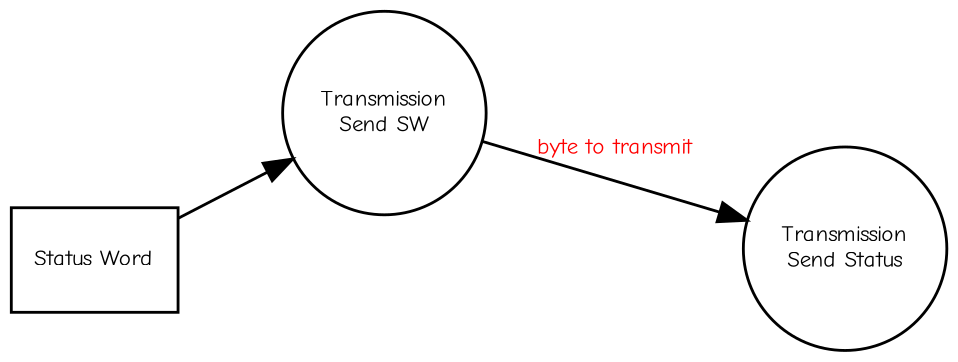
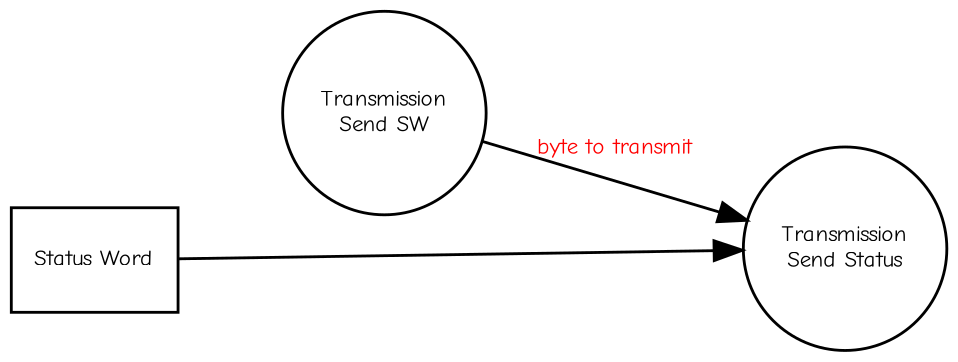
edge "Status Word" -> "Transmission Send SW": now "Status Word" -> "Transmission Send Status"
